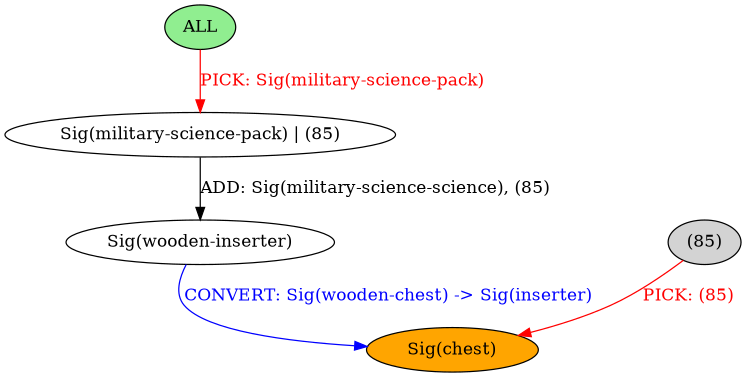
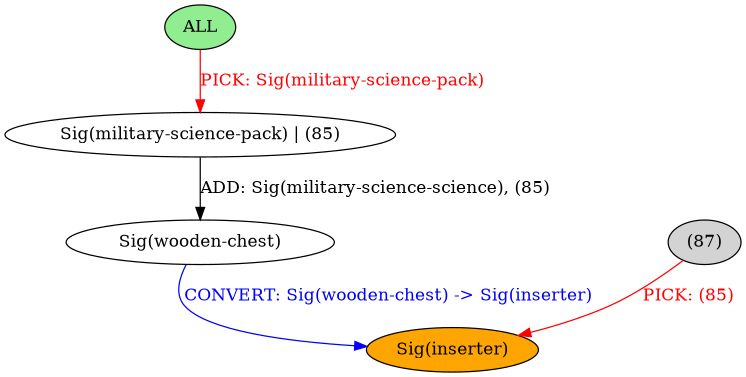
node "Sig(wooden-inserter)": label "Sig(wooden-inserter)" -> "Sig(wooden-chest)"
node "(85)": label "(85)" -> "(87)"
node "Sig(chest)": label "Sig(chest)" -> "Sig(inserter)"
